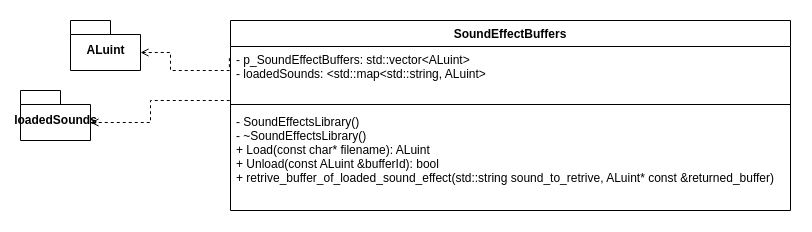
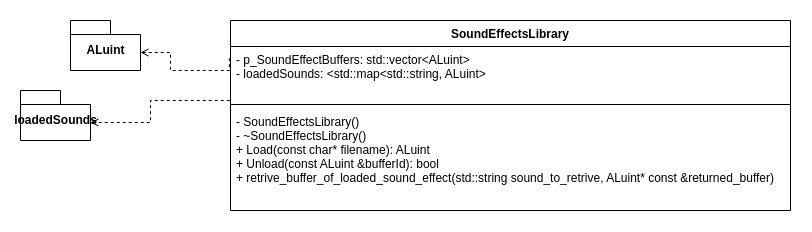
node "SoundEffectBuffers": label "SoundEffectBuffers" -> "SoundEffectsLibrary"
